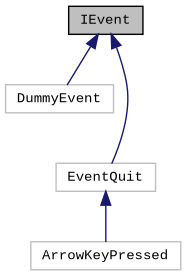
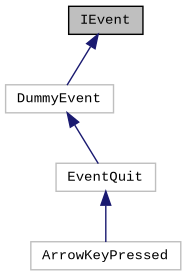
edge "EventQuit" -> "IEvent": now "EventQuit" -> "DummyEvent"
